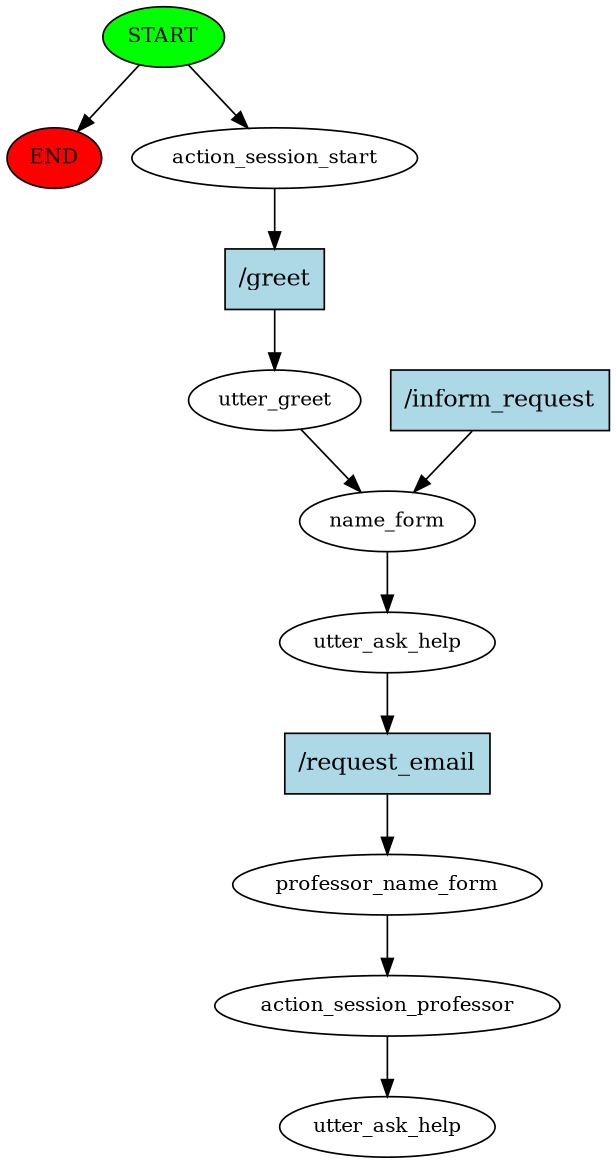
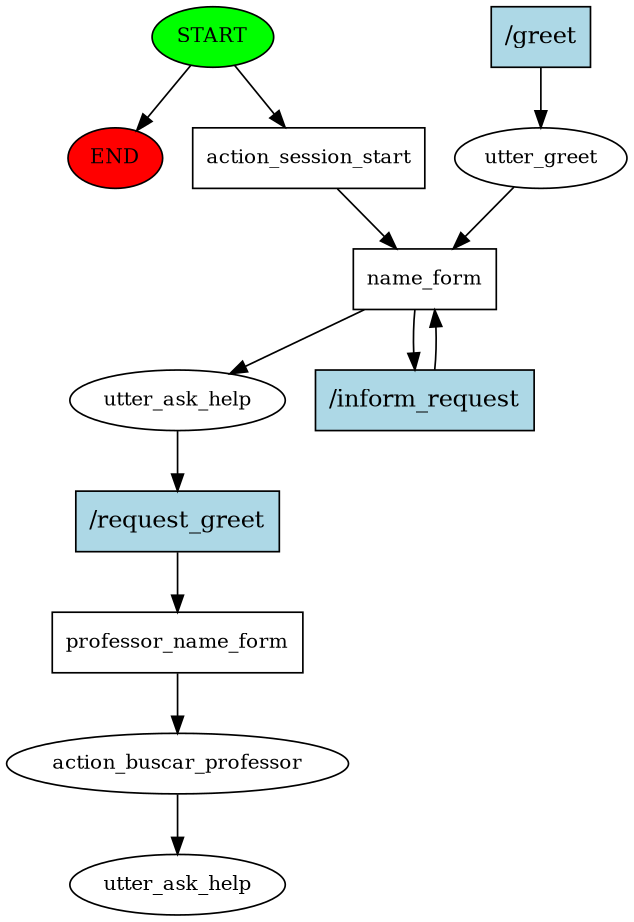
node "action_session_start": shape ellipse -> box
edge "action_session_start" -> "/greet": now "action_session_start" -> "name_form"
edge "name_form" -> "/inform_request": added
node "name_form": shape ellipse -> box
node "/request_email": label "/request_email" -> "/request_greet"
node "professor_name_form": shape ellipse -> box
node "action_session_professor": label "action_session_professor" -> "action_buscar_professor"
